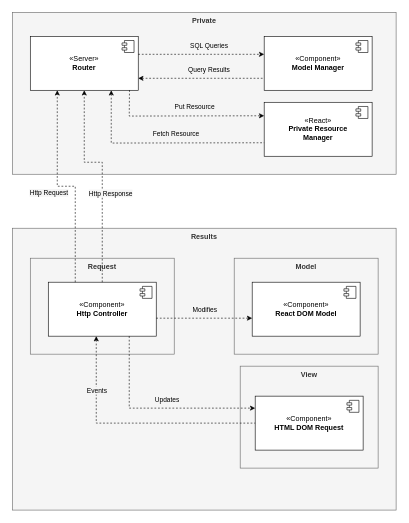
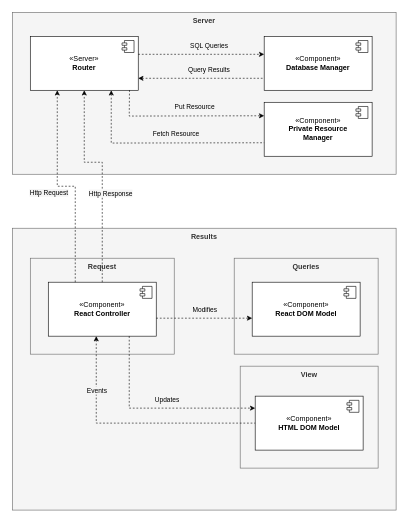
node "Private": label "Private" -> "Server"
node "«Component» Model Manager": label "«Component» Model Manager" -> "«Component» Database Manager"
node "«React» Private Resource Manager": label "«React» Private Resource Manager" -> "«Component» Private Resource Manager"
node "Model": label "Model" -> "Queries"
node "«Component» Http Controller": label "«Component» Http Controller" -> "«Component» React Controller"
node "«Component» HTML DOM Request": label "«Component» HTML DOM Request" -> "«Component» HTML DOM Model"
